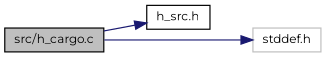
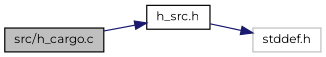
edge "src/h_cargo.c" -> "stddef.h": now "h_src.h" -> "stddef.h"
